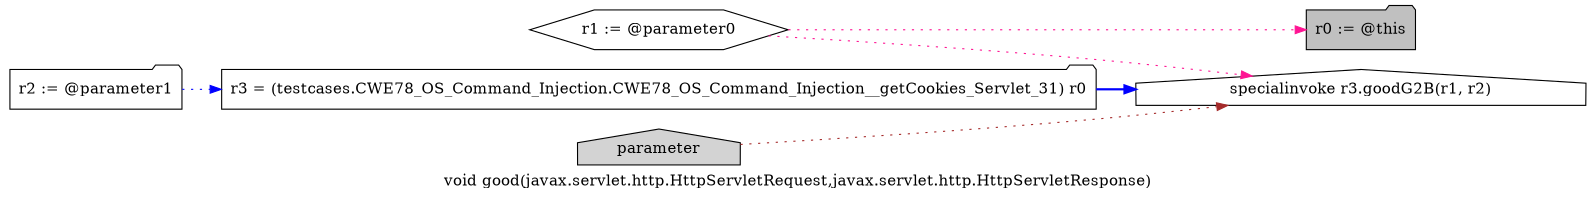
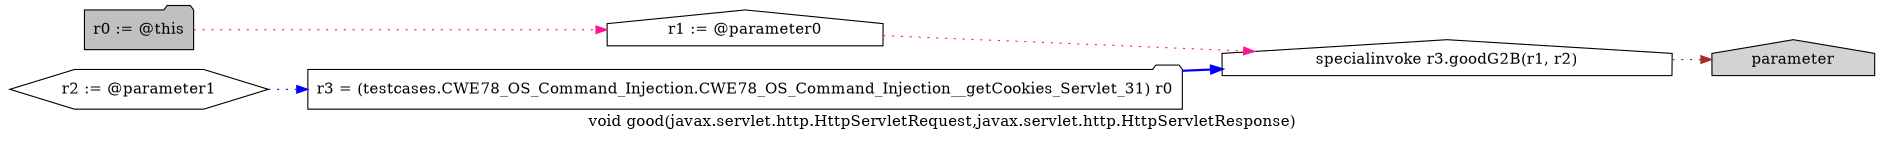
node "r1 := @parameter0": shape hexagon -> house
edge "r1 := @parameter0" -> "r0 := @this": reversed
node "r2 := @parameter1": shape folder -> hexagon
edge "parameter" -> "specialinvoke r3.goodG2B(r1, r2)": reversed
